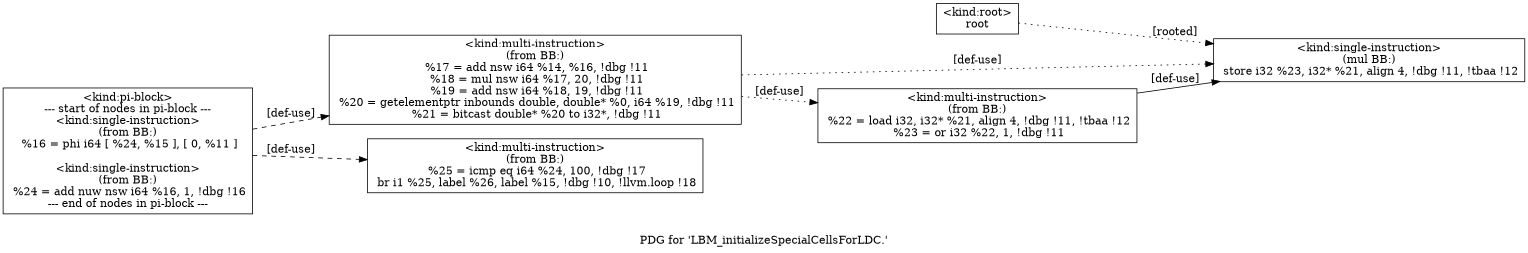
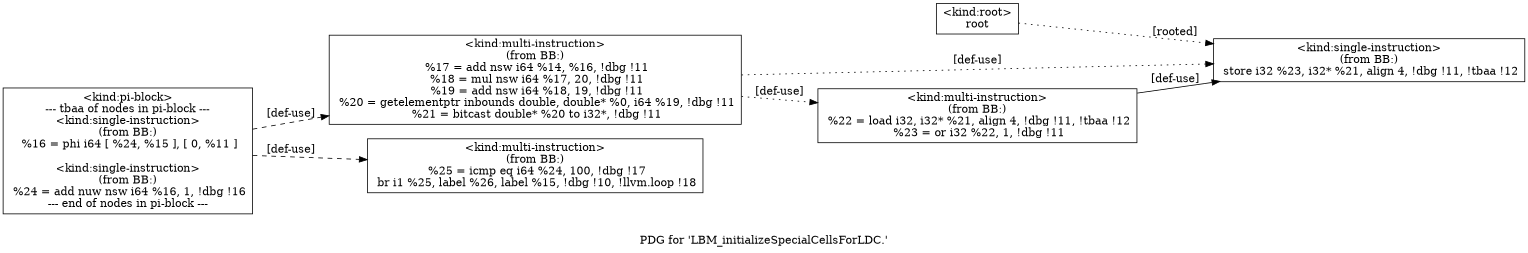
node "<kind:single-instruction>": text "(mul BB:)" -> "(from BB:)"
node "<kind:pi-block>": text "--- start of nodes in pi-block ---" -> "--- tbaa of nodes in pi-block ---"
